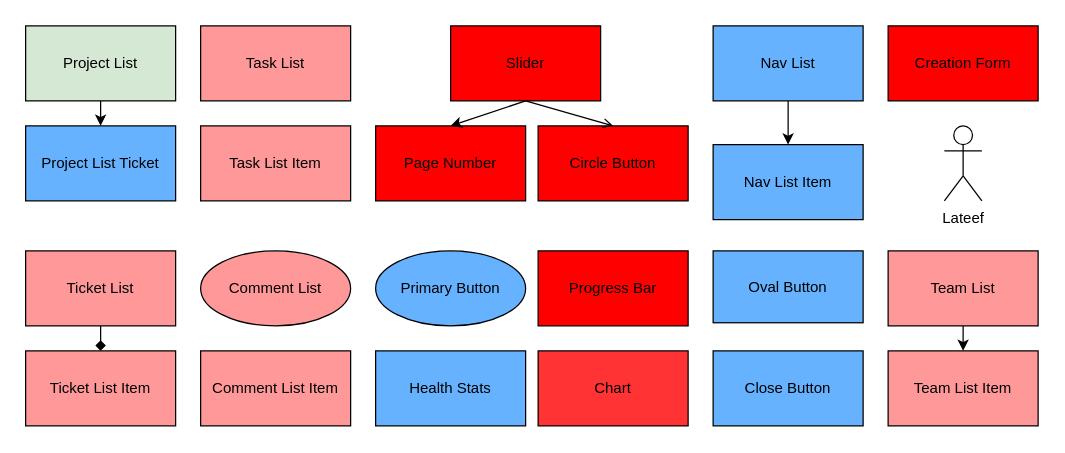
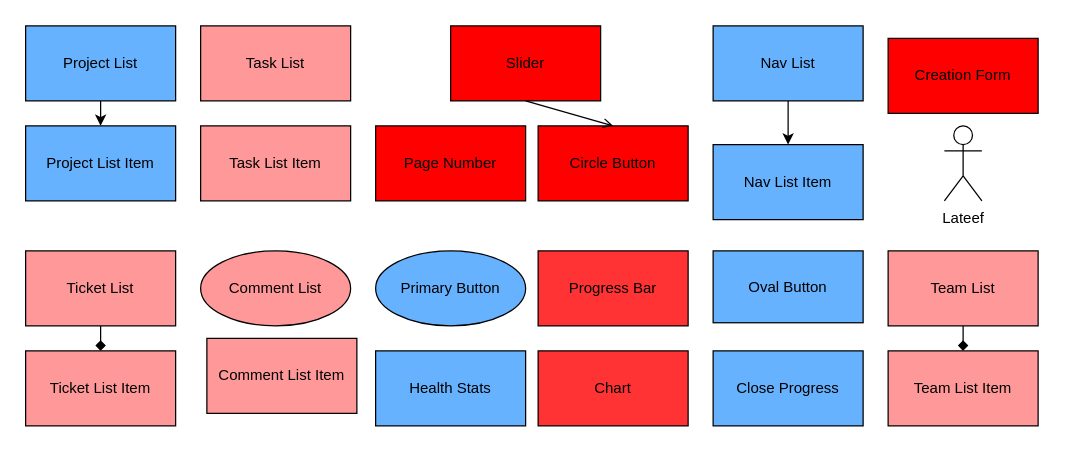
node "Project List": fillcolor #d5e8d4 -> #66b2ff
node "Creation Form": moved (963, 63) -> (963, 76)
edge "Slider" -> "Page Number": removed
node "Project List Ticket": label "Project List Ticket" -> "Project List Item"
node "Progress Bar": fillcolor #ff0000 -> #ff3333
edge "Team List" -> "Team List Item": arrowhead classic -> diamond
node "Comment List Item": moved (276, 388) -> (282, 376)
node "Close Button": label "Close Button" -> "Close Progress"
